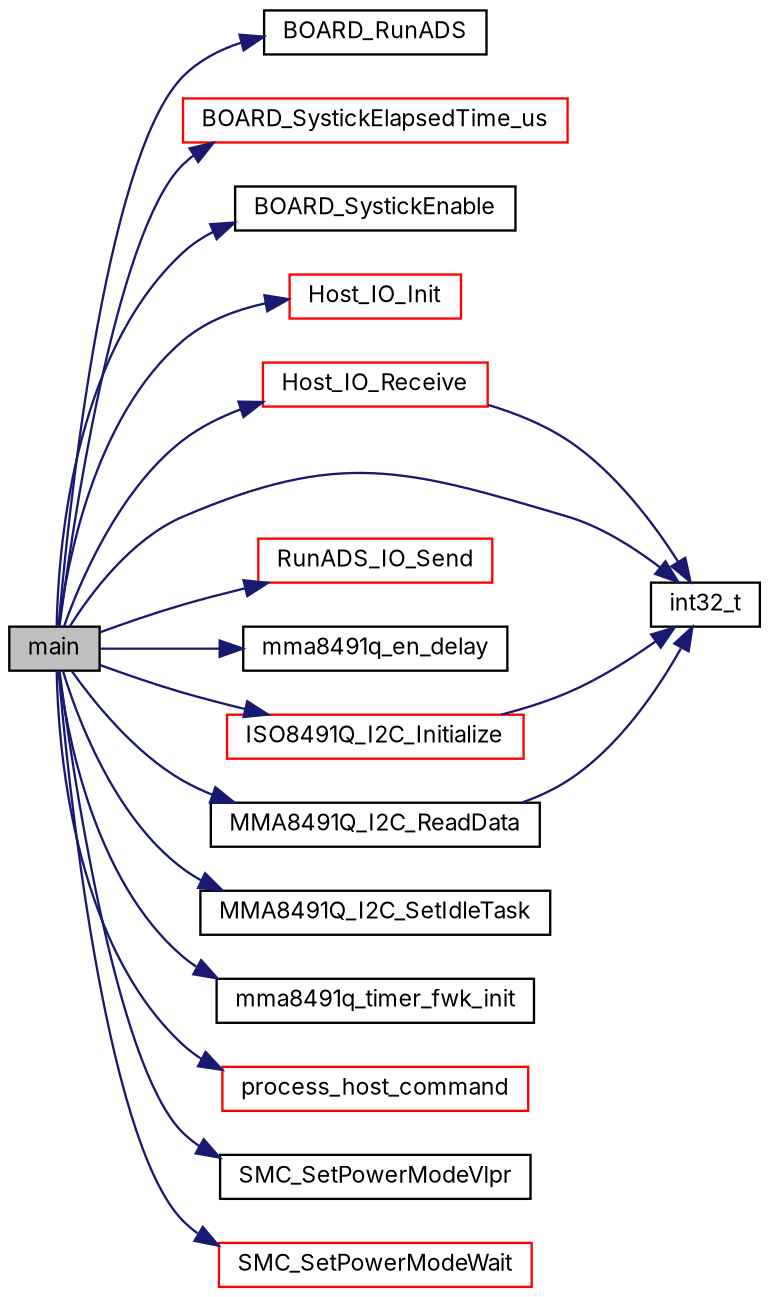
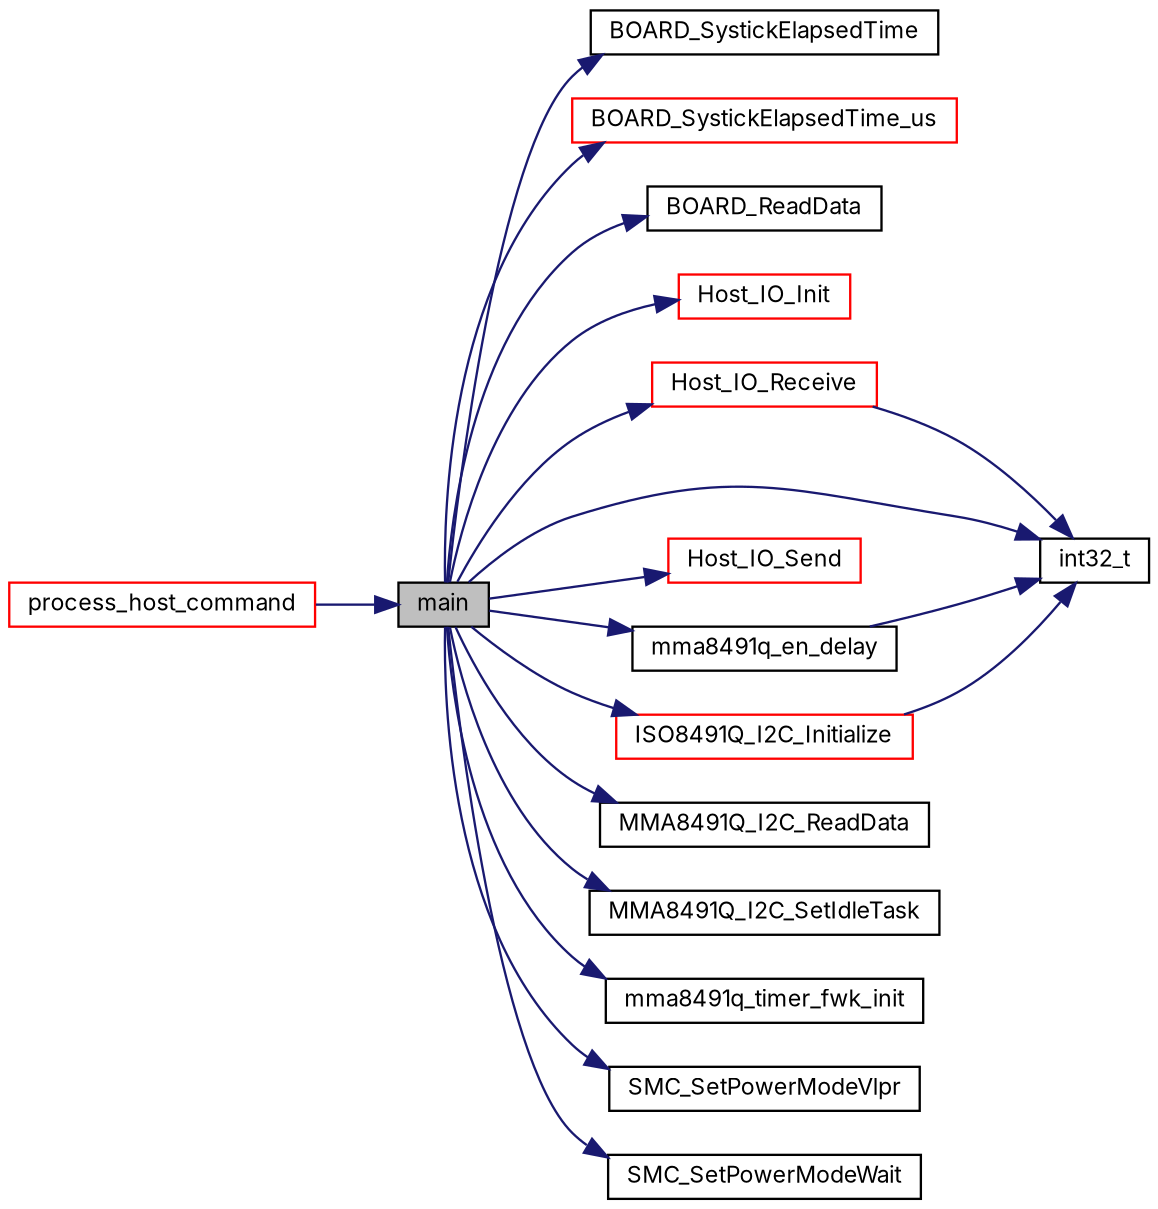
node "BOARD_RunADS": label "BOARD_RunADS" -> "BOARD_SystickElapsedTime"
node "BOARD_SystickEnable": label "BOARD_SystickEnable" -> "BOARD_ReadData"
node "RunADS_IO_Send": label "RunADS_IO_Send" -> "Host_IO_Send"
edge "MMA8491Q_I2C_ReadData" -> "int32_t": now "mma8491q_en_delay" -> "int32_t"
edge "main" -> "process_host_command": reversed
node "SMC_SetPowerModeWait": color red -> black
